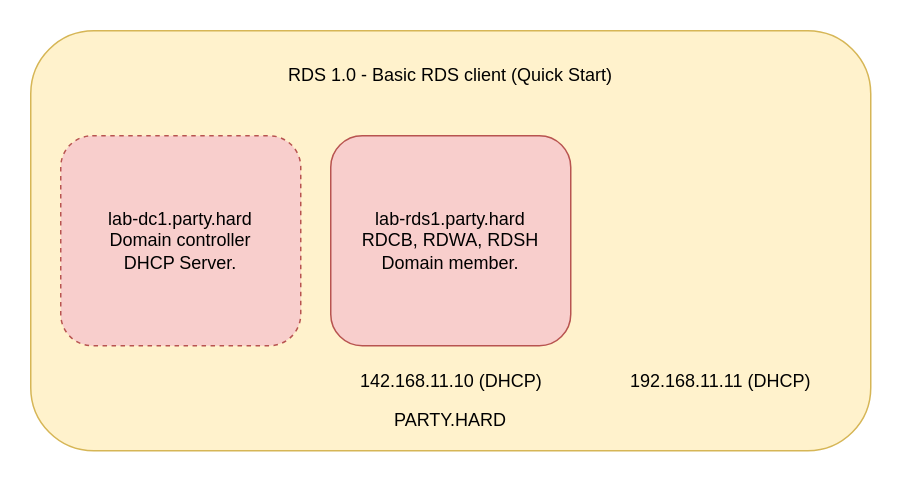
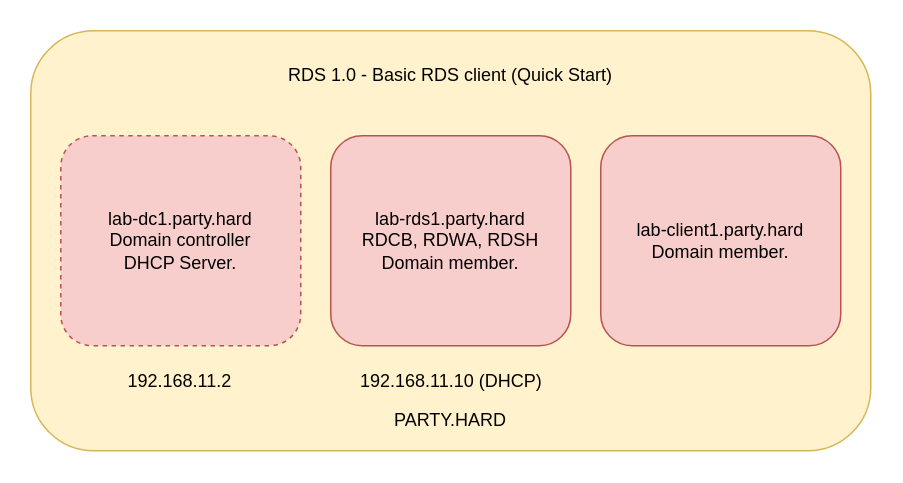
node "lab-client1.party.hard Domain member.": added
node "142.168.11.10 (DHCP)": label "142.168.11.10 (DHCP)" -> "192.168.11.10 (DHCP)"
node "192.168.11.2": added
node "192.168.11.11 (DHCP)": removed
